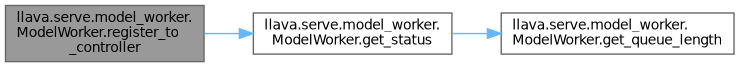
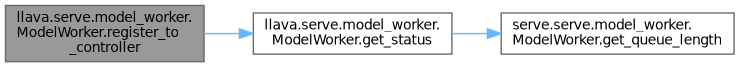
node "llava.serve.model_worker. ModelWorker.get_queue_length": label "llava.serve.model_worker. ModelWorker.get_queue_length" -> "serve.serve.model_worker. ModelWorker.get_queue_length"
